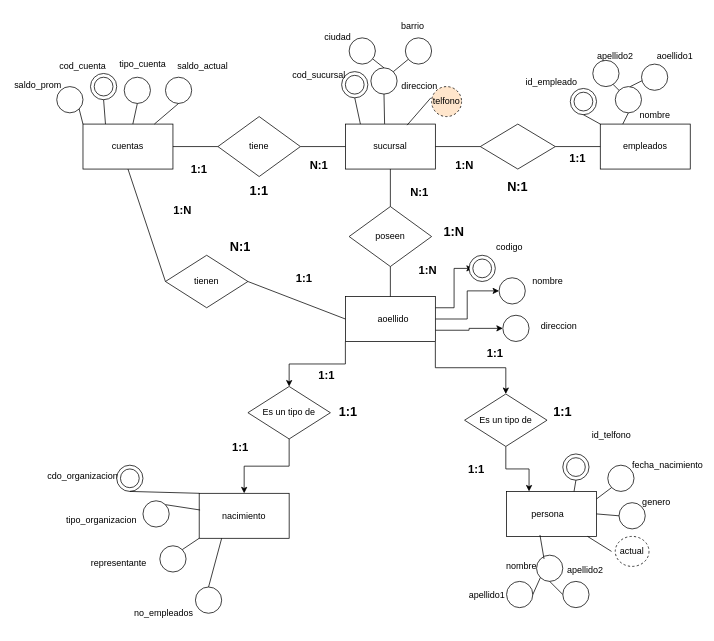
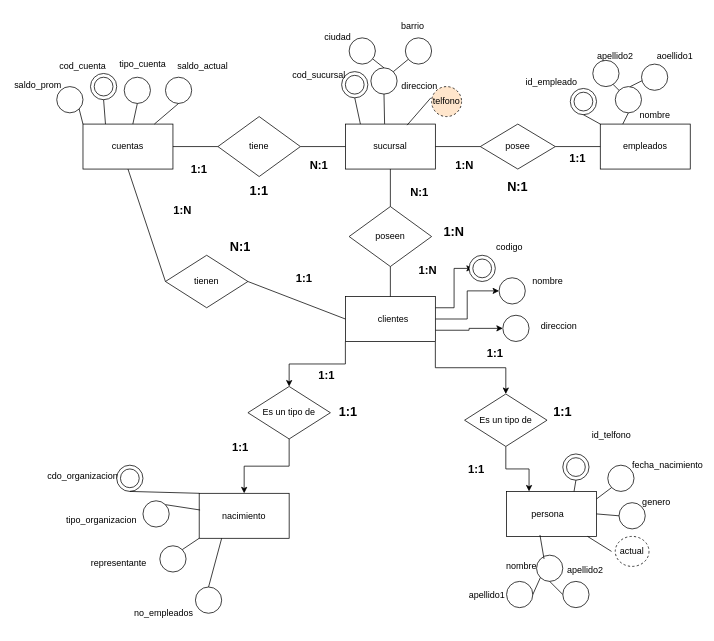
node "posee": added
node "aoellido": label "aoellido" -> "clientes"
